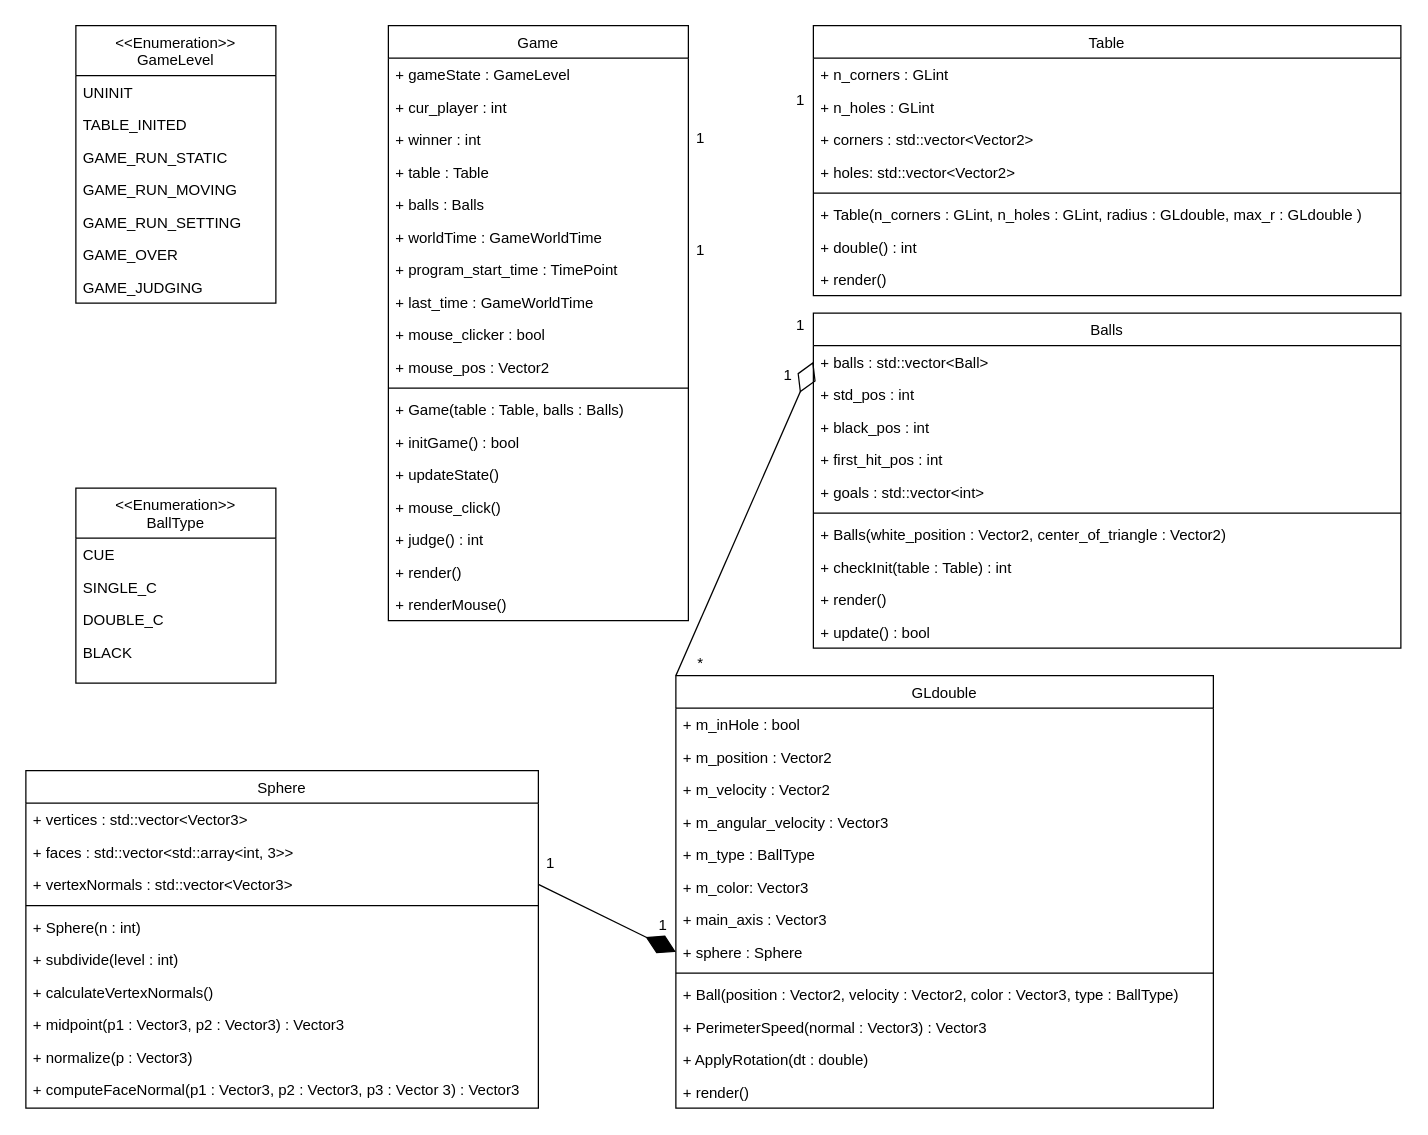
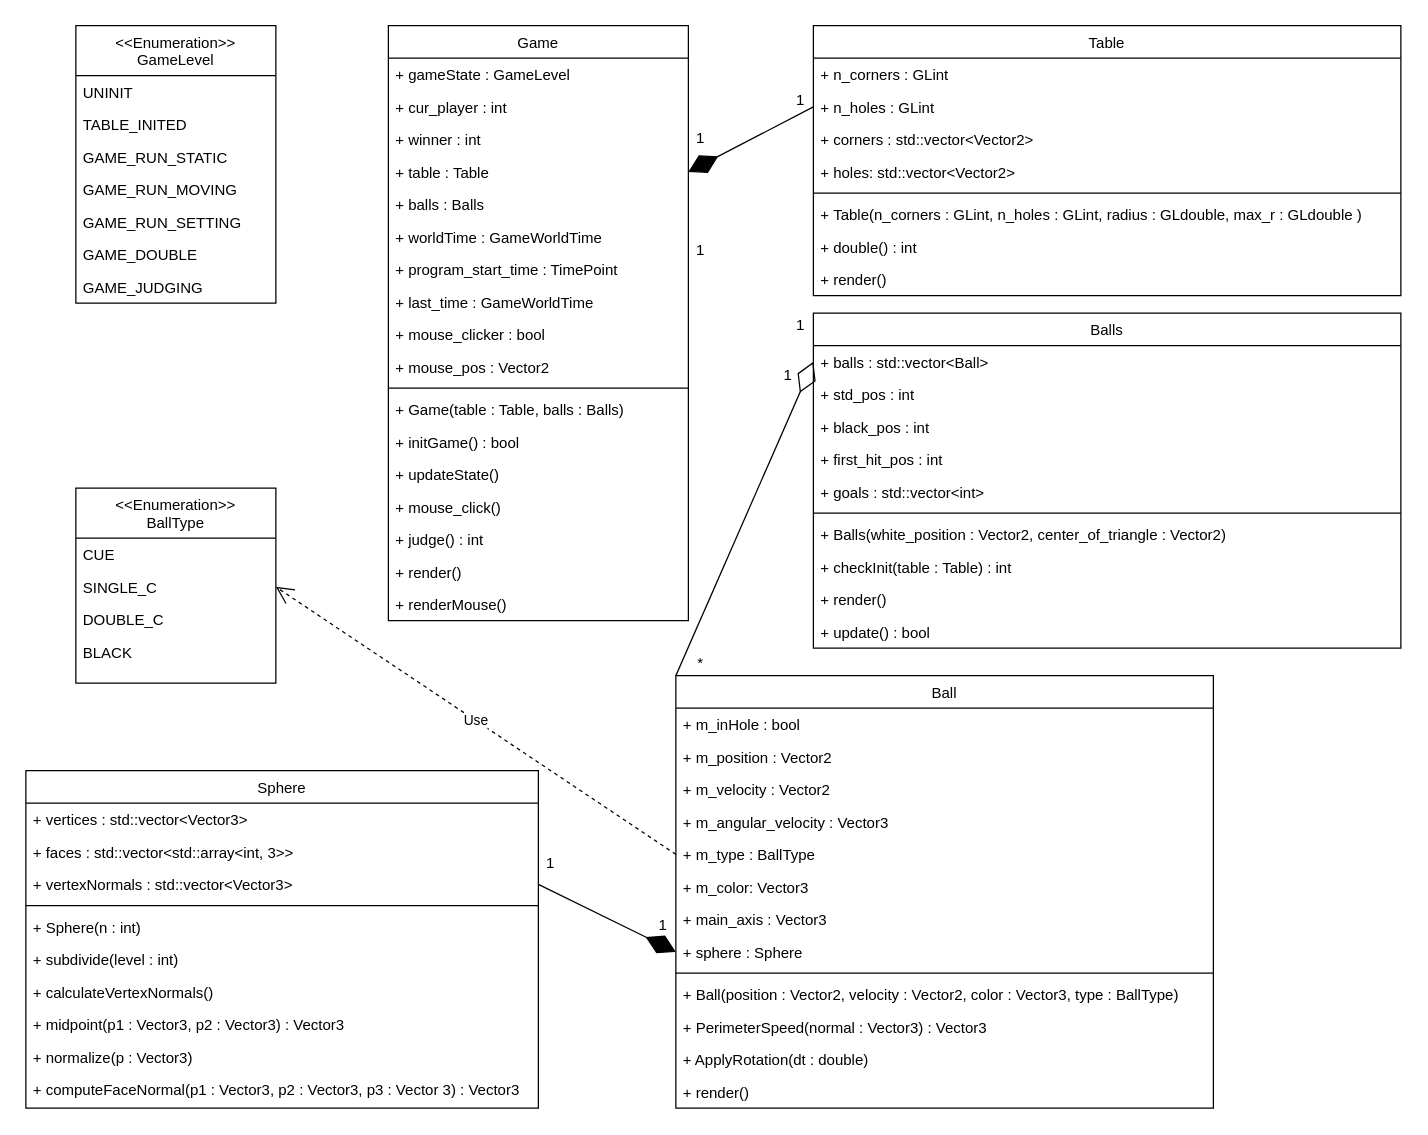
edge "+ n_holes : GLint" -> "+ table : Table": added
node "GAME_OVER": label "GAME_OVER" -> "GAME_DOUBLE"
node "GLdouble": label "GLdouble" -> "Ball"
edge "+ m_type : BallType" -> "SINGLE_C": added, label "Use"
